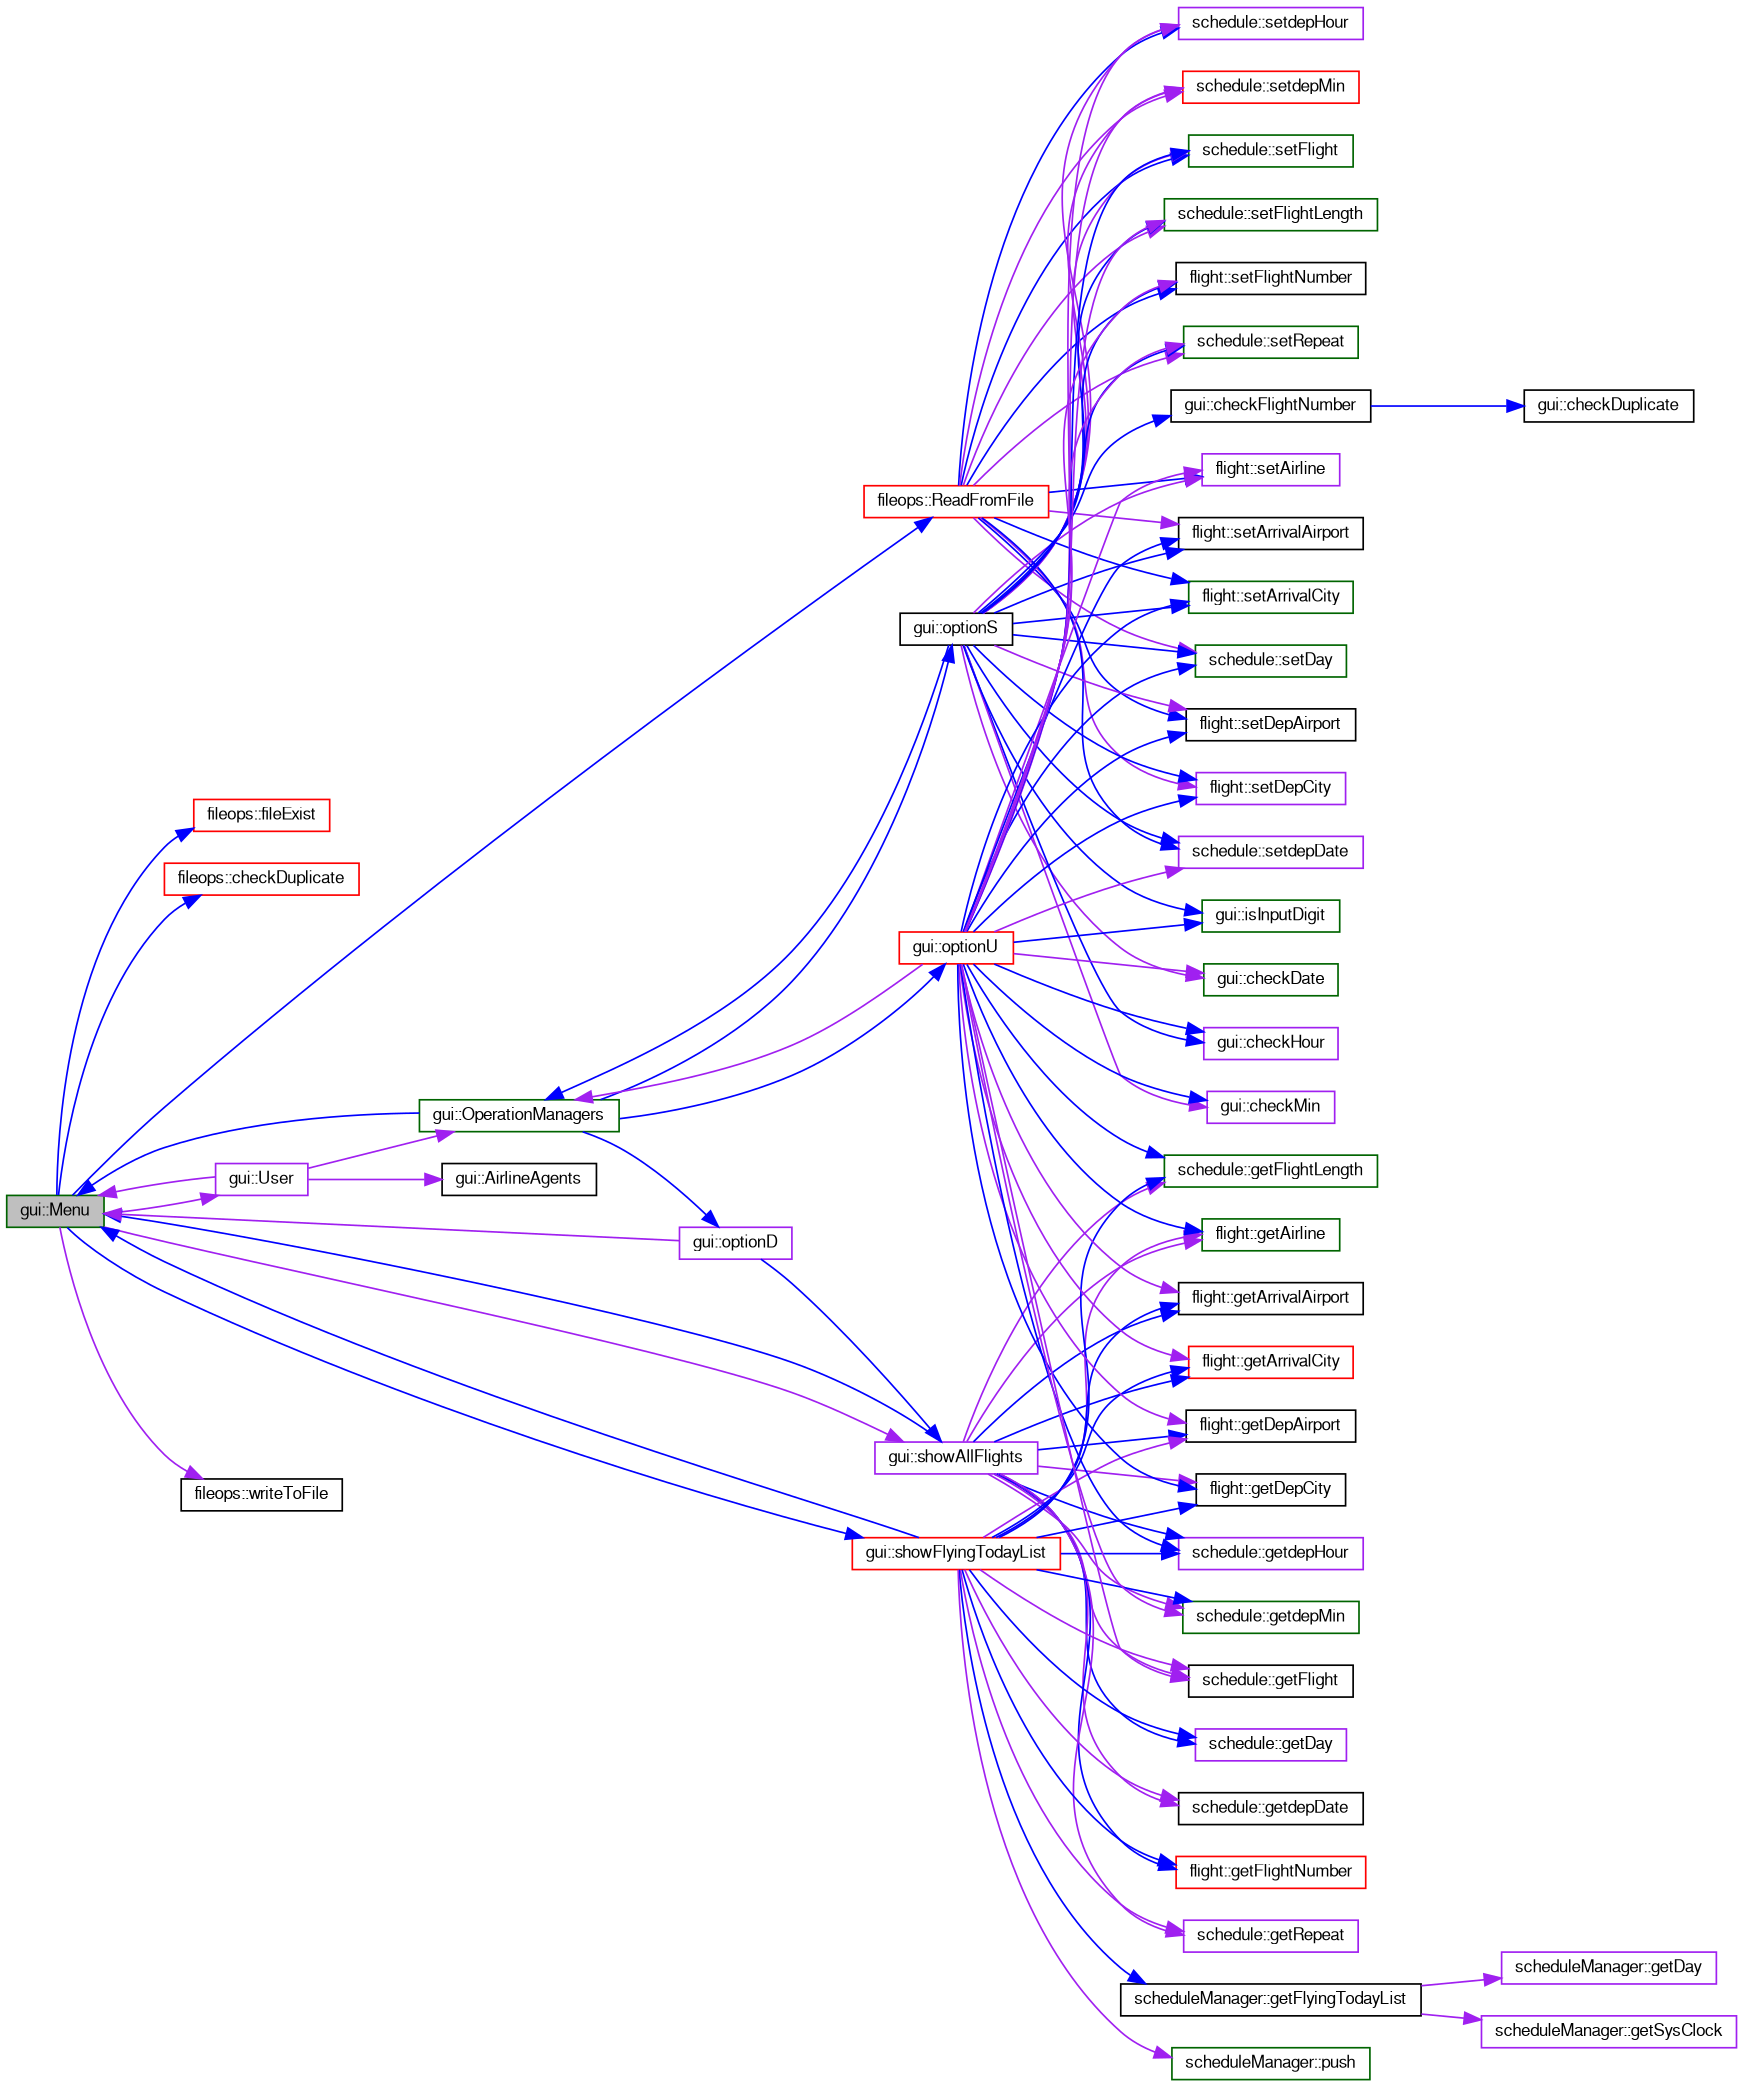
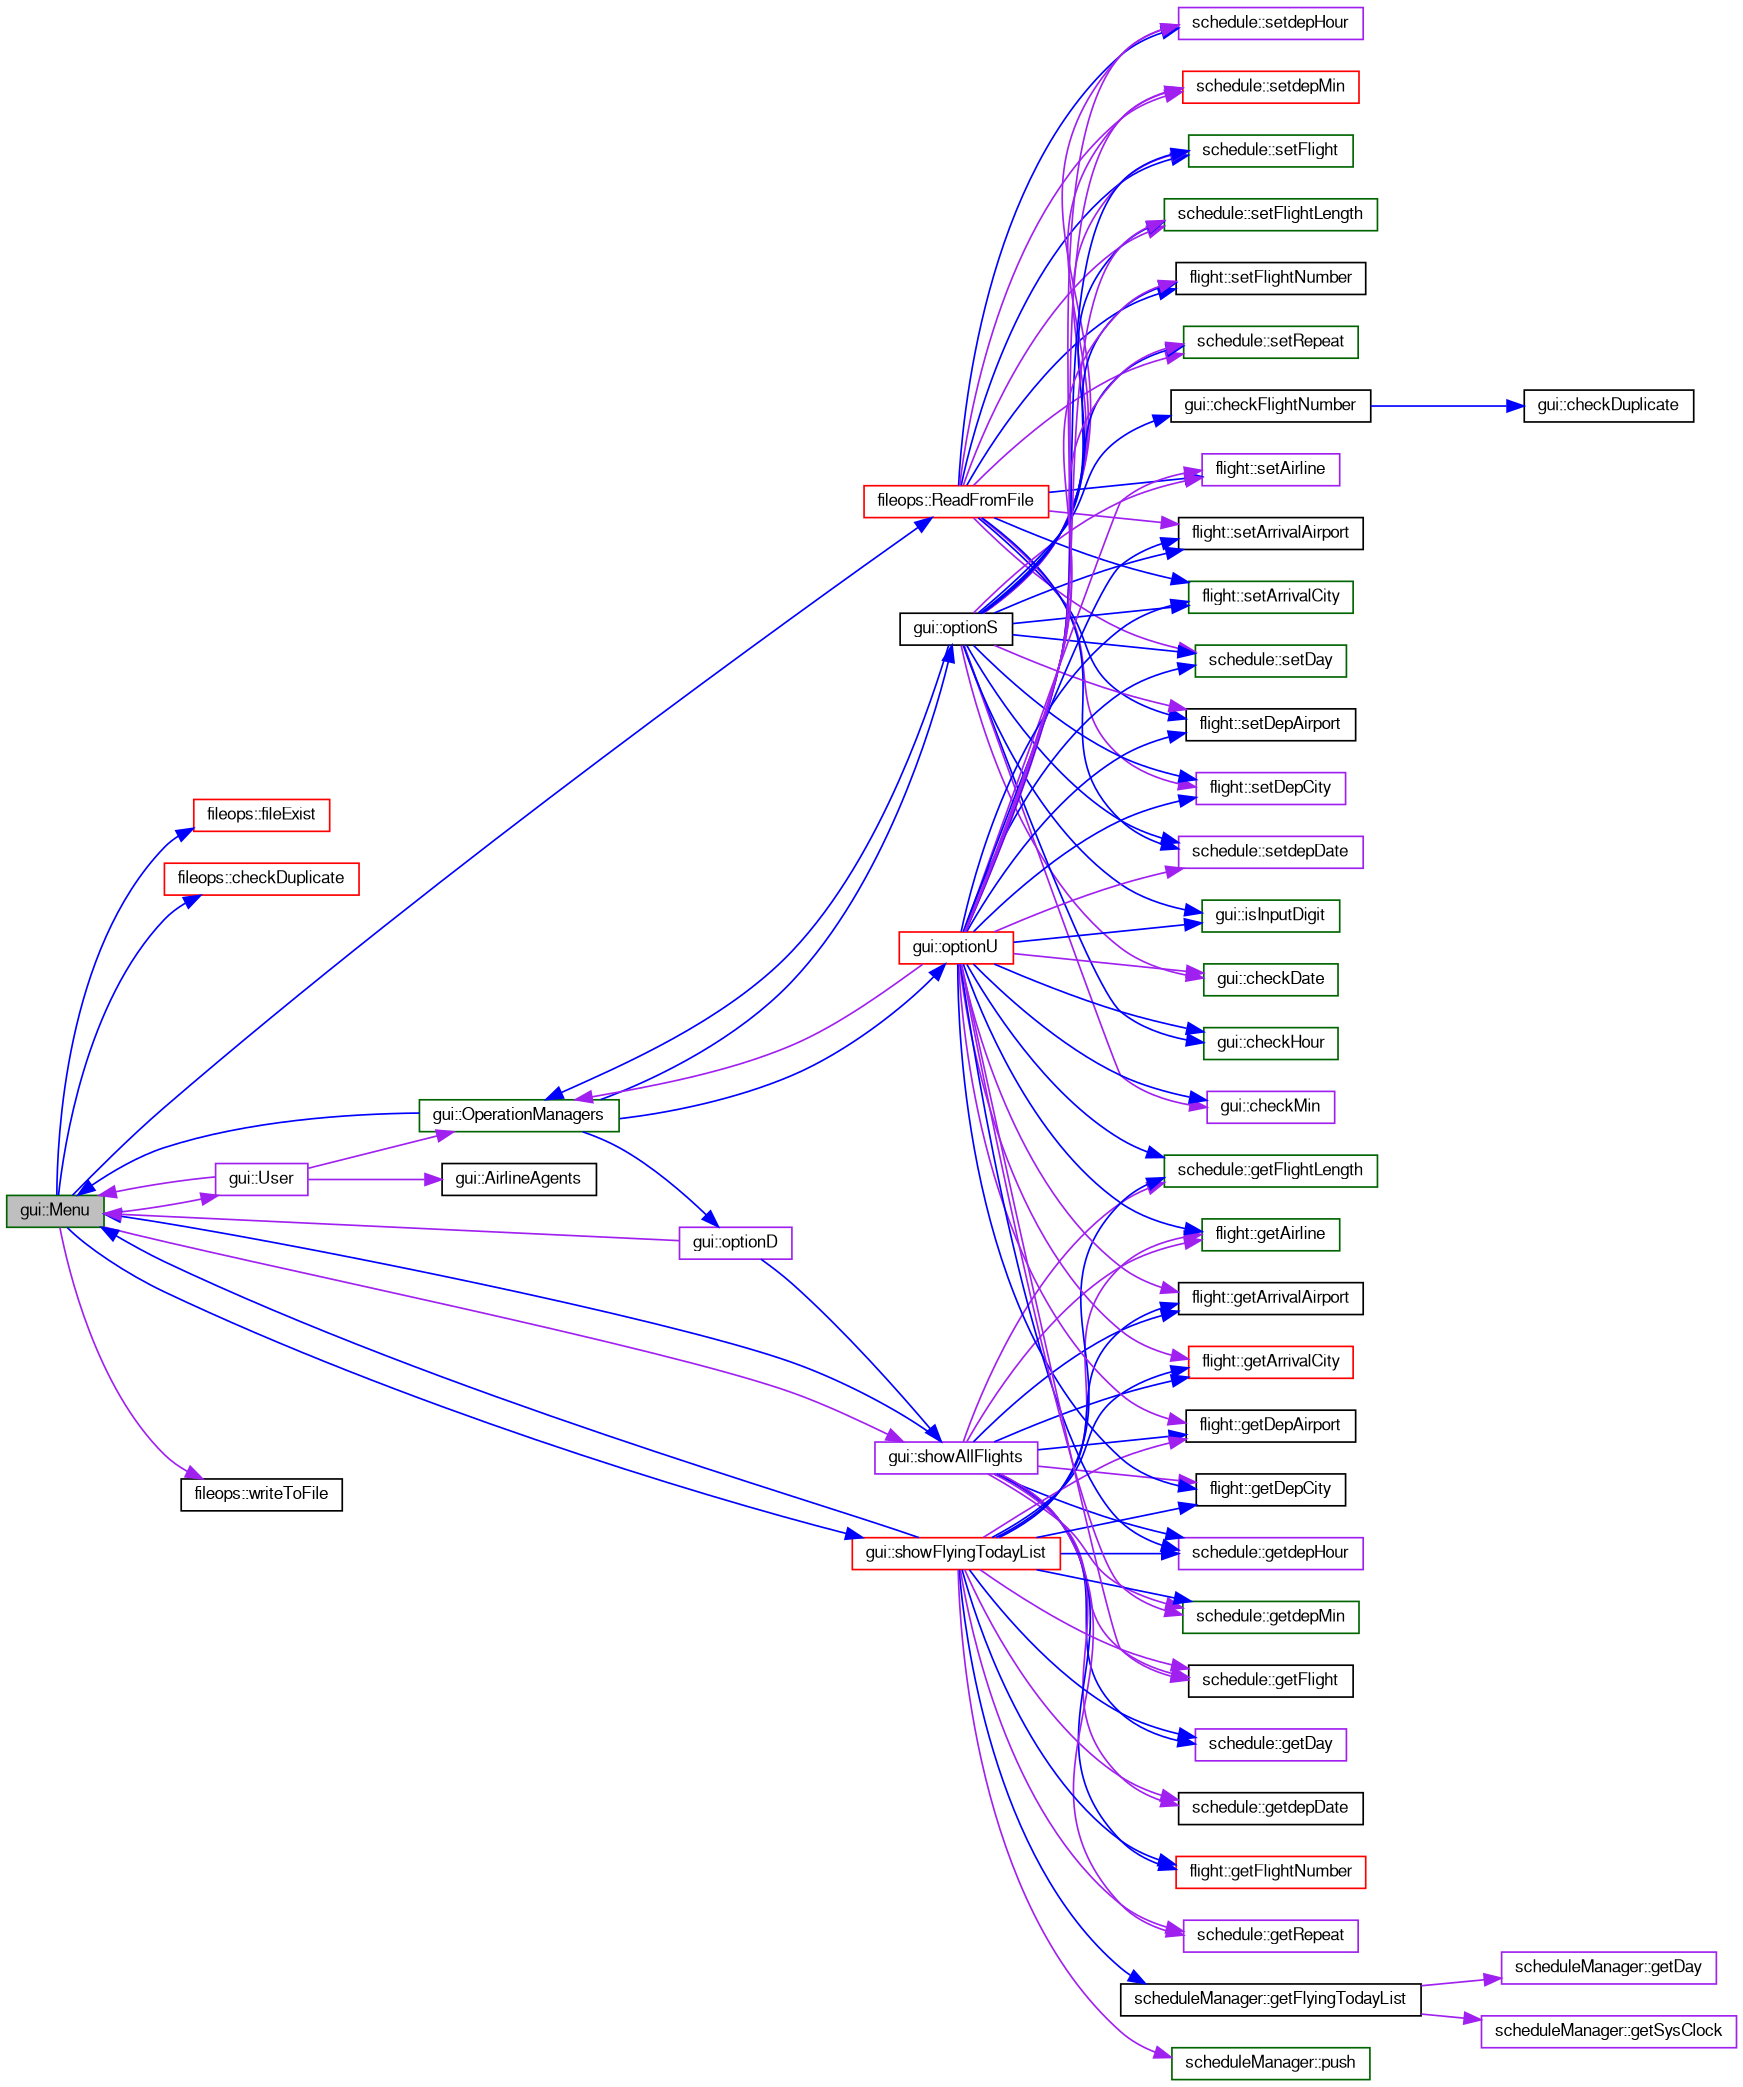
node "gui::checkHour": color purple -> darkgreen
